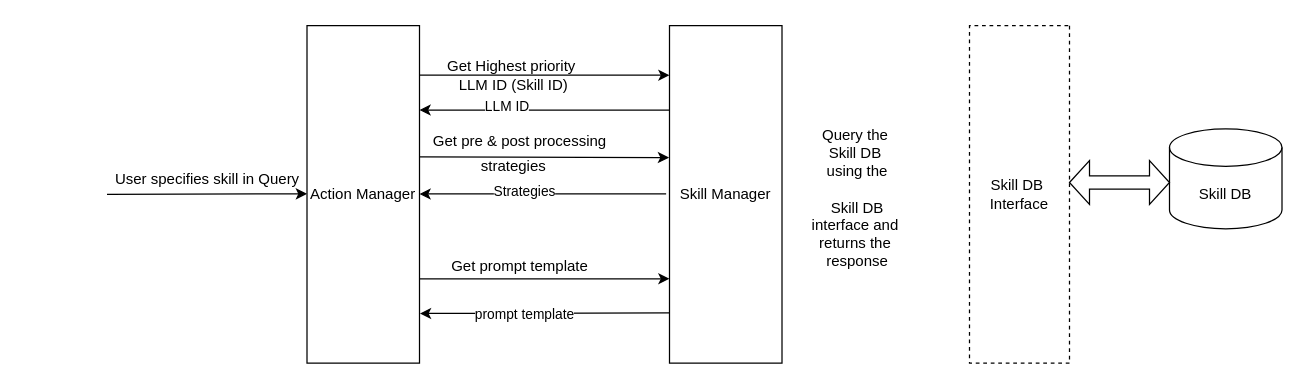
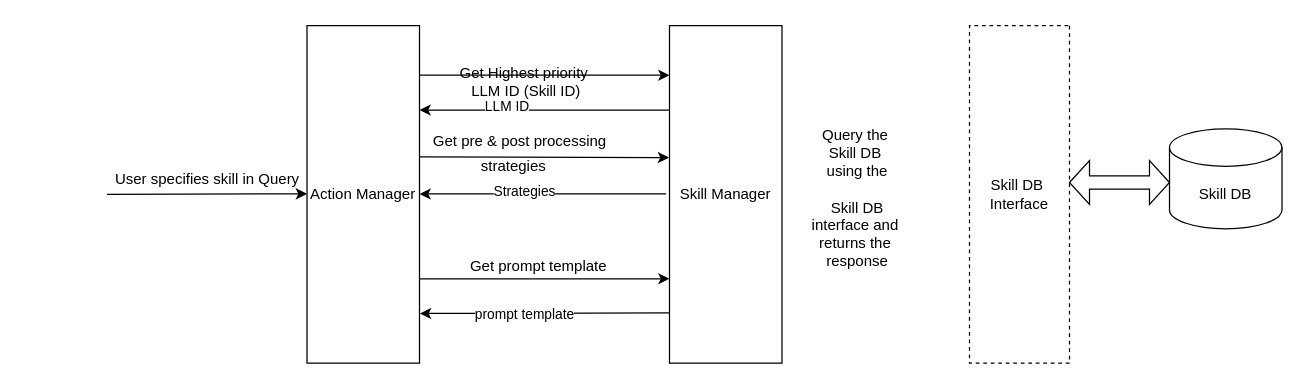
node "Get Highest priority LLM ID (Skill ID)": moved (513, 76) -> (526, 82)
node "Get prompt template": moved (519, 267) -> (538, 267)
